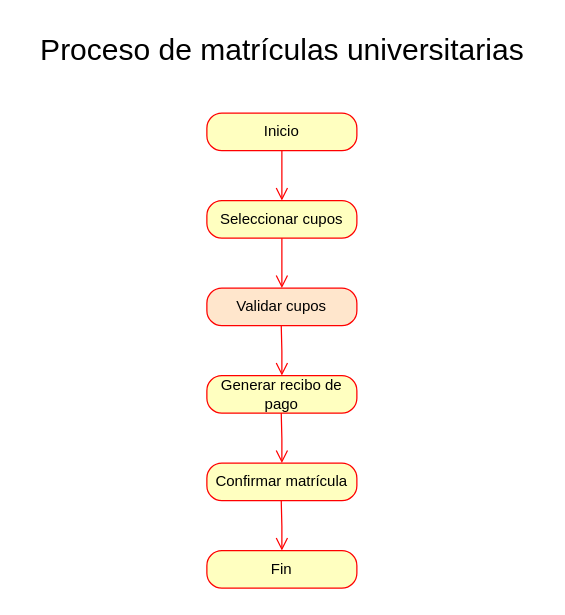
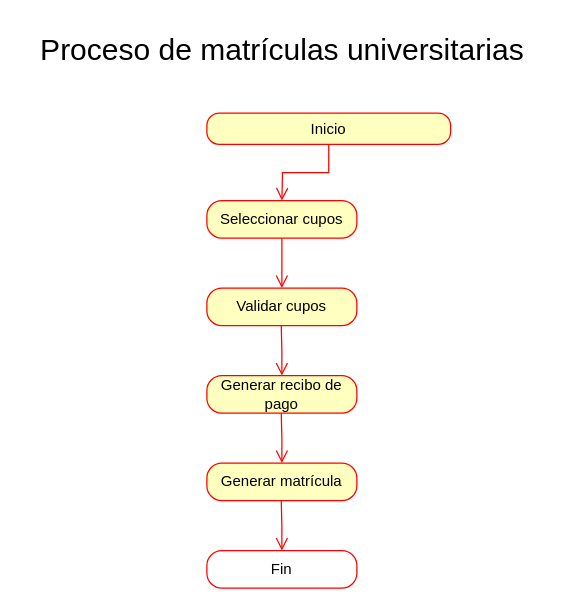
node "Inicio": size 150x38 -> 244x31
node "Validar cupos": fillcolor #ffe6cc -> #ffffc0
node "Confirmar matrícula": label "Confirmar matrícula" -> "Generar matrícula"
node "Fin": fillcolor #ffffc0 -> #ffffff
